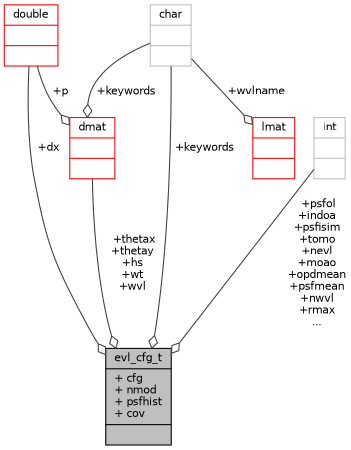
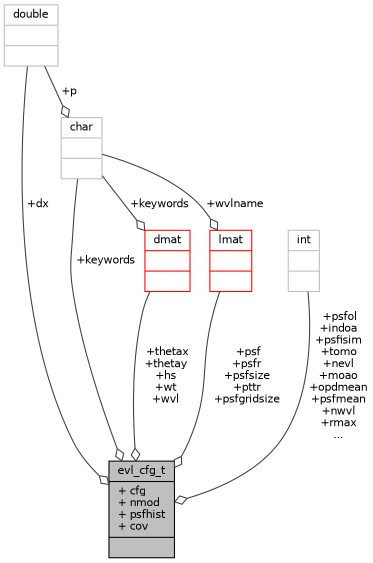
node "double": color red -> grey75
edge "double" -> "dmat": now "double" -> "char"
edge "lmat" -> "evl_cfg_t": added, label "+psf +psfr +psfsize +pttr +psfgridsize"
